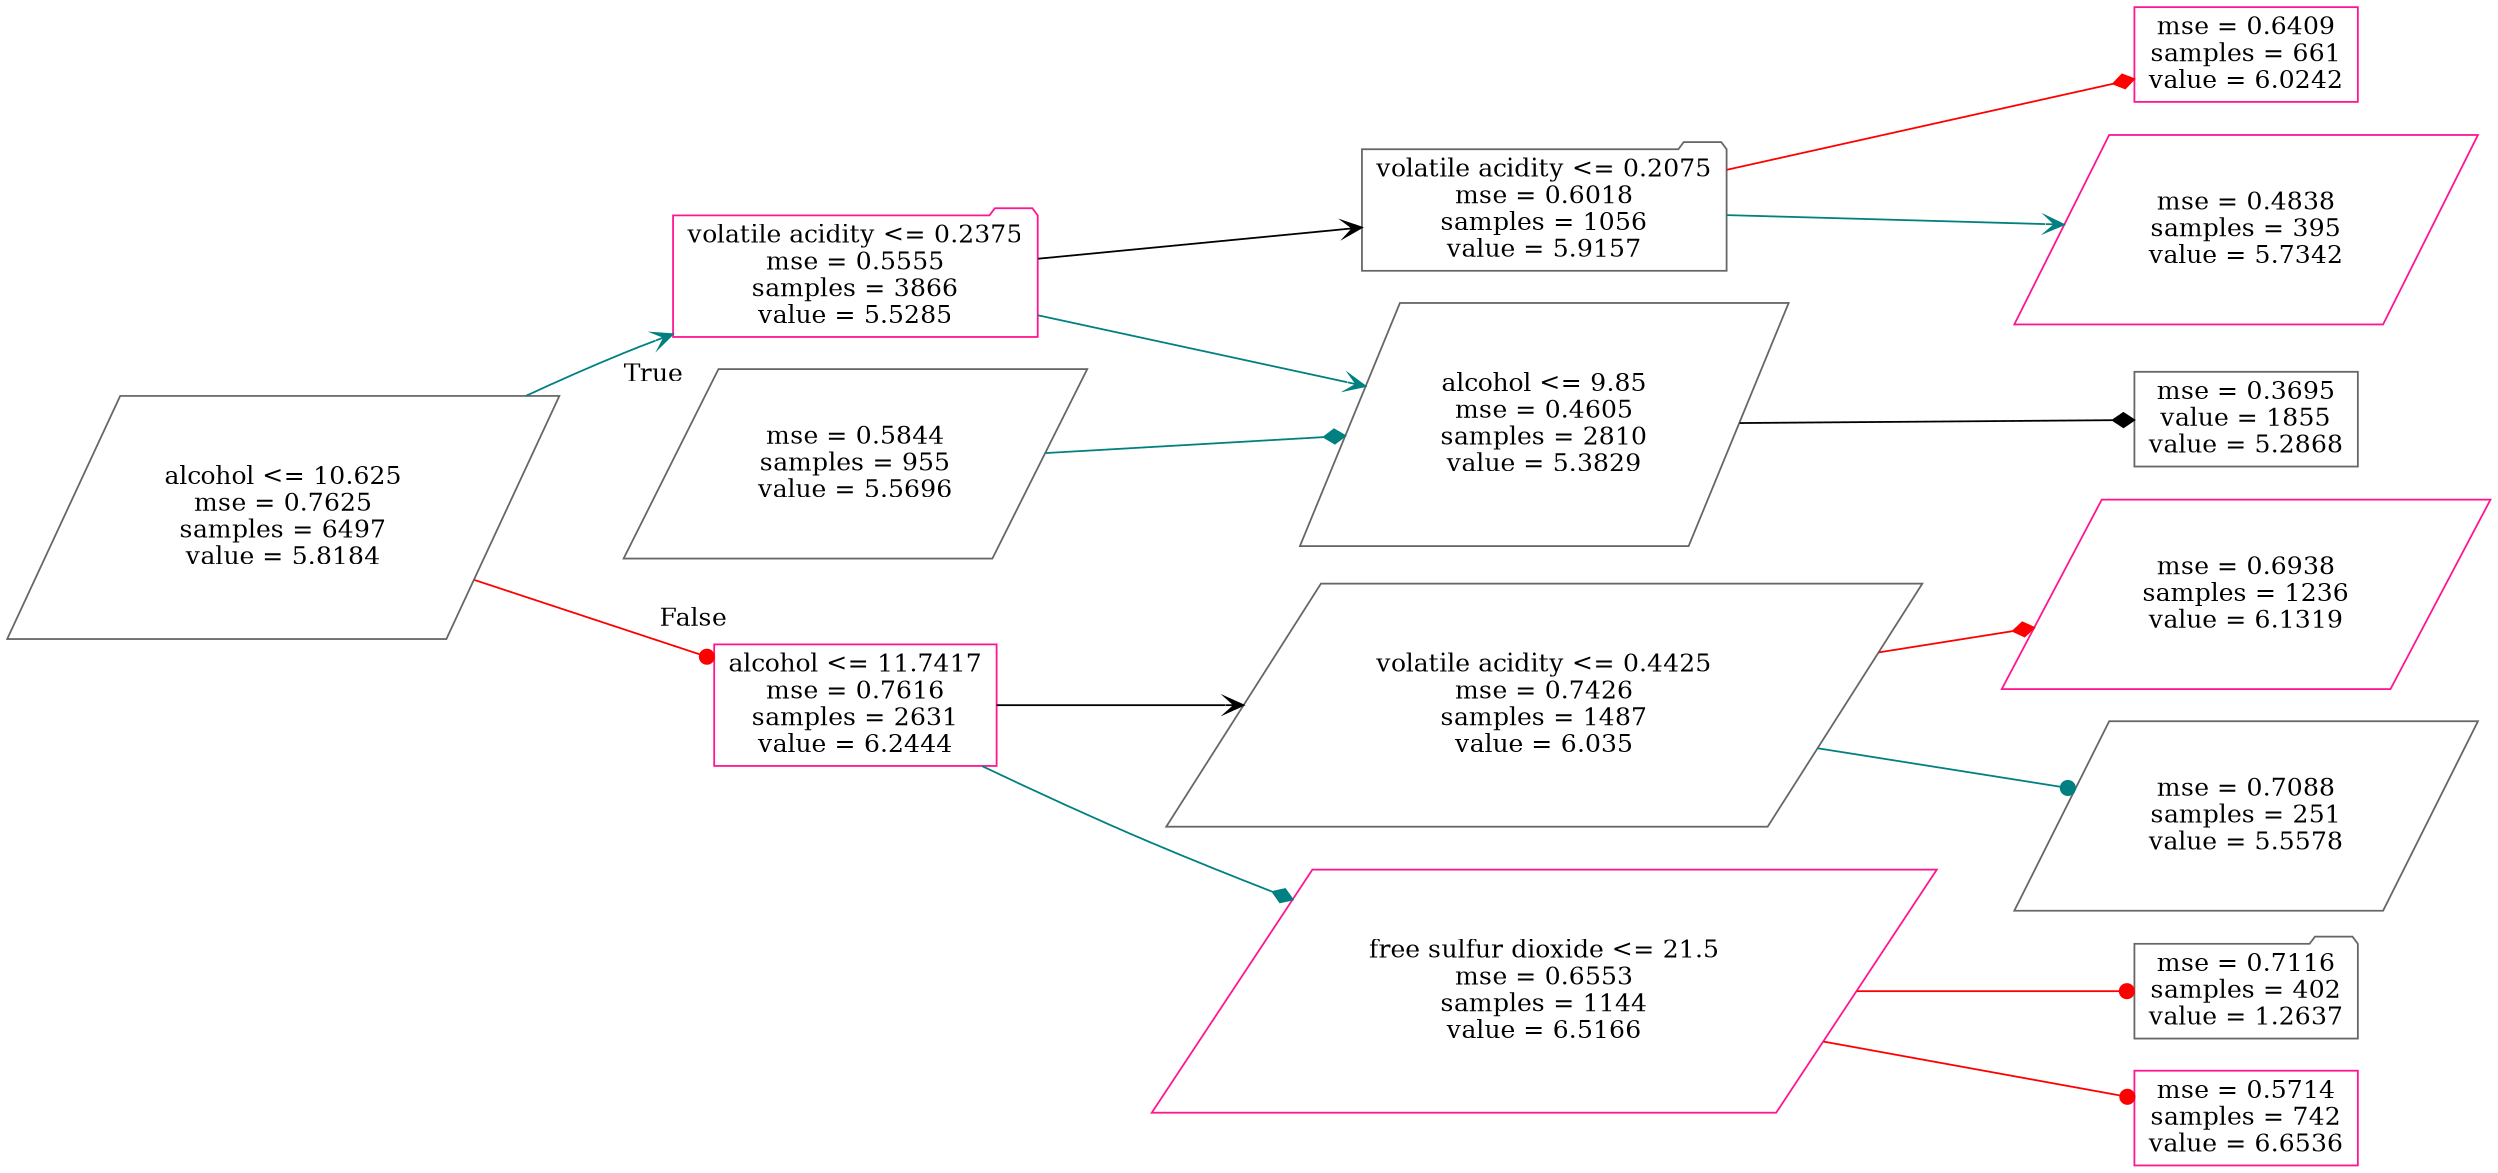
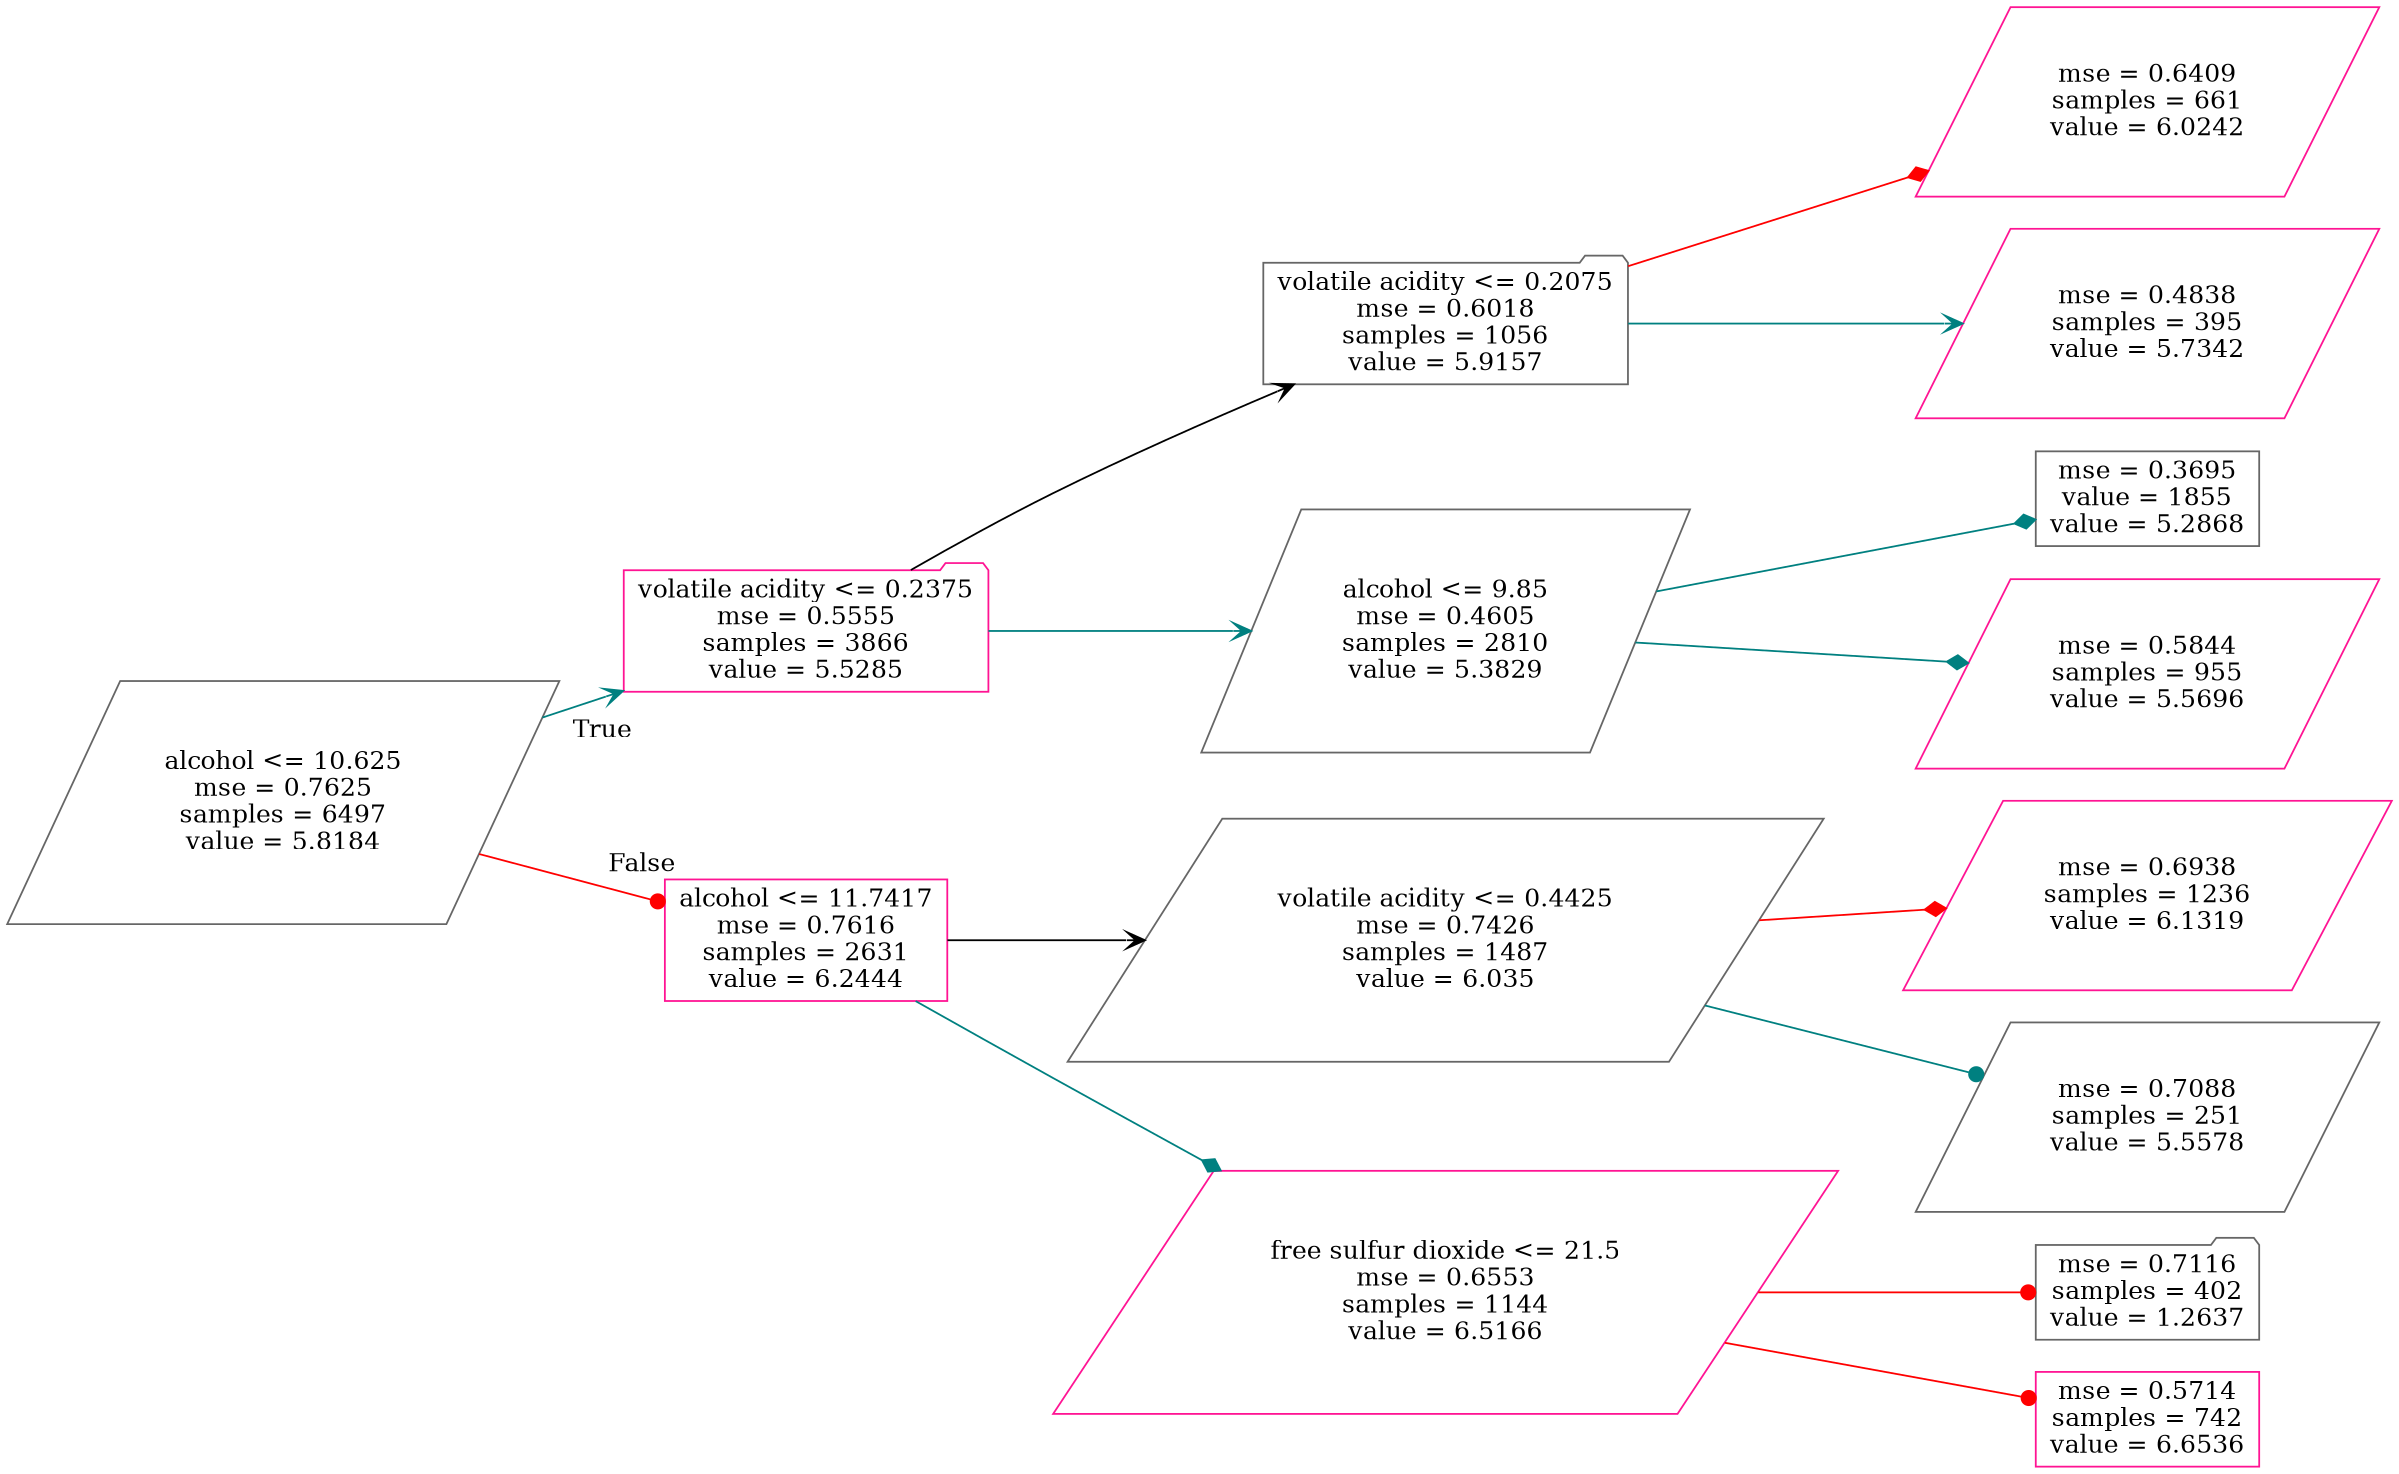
node "mse = 0.6409 samples = 661 value = 6.0242": shape box -> parallelogram
edge "alcohol <= 9.85 mse = 0.4605 samples = 2810 value = 5.3829" -> "mse = 0.3695 value = 1855 value = 5.2868": color black -> teal
edge "mse = 0.5844 samples = 955 value = 5.5696" -> "alcohol <= 9.85 mse = 0.4605 samples = 2810 value = 5.3829": reversed
node "mse = 0.5844 samples = 955 value = 5.5696": color gray40 -> deeppink
